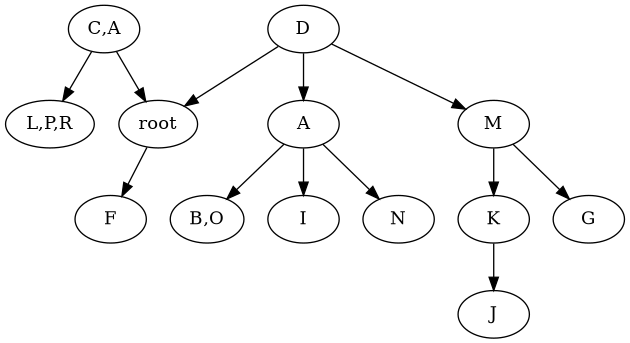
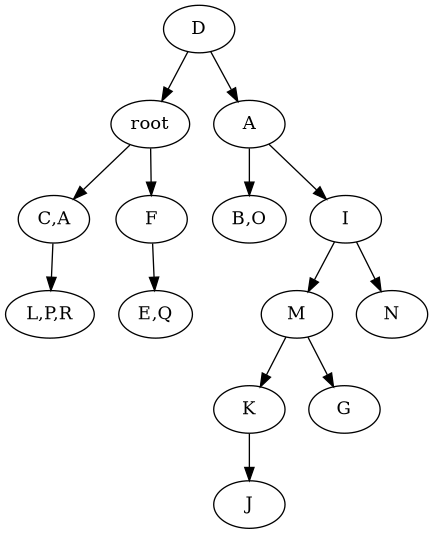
edge "C,A" -> "root": reversed
edge "D" -> "M": now "I" -> "M"
edge "A" -> "N": now "I" -> "N"
node "E,Q": added
